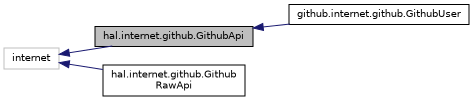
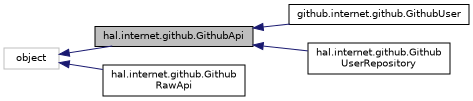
node "internet": label "internet" -> "object"
node "hal.internet.github.Github UserRepository": added
